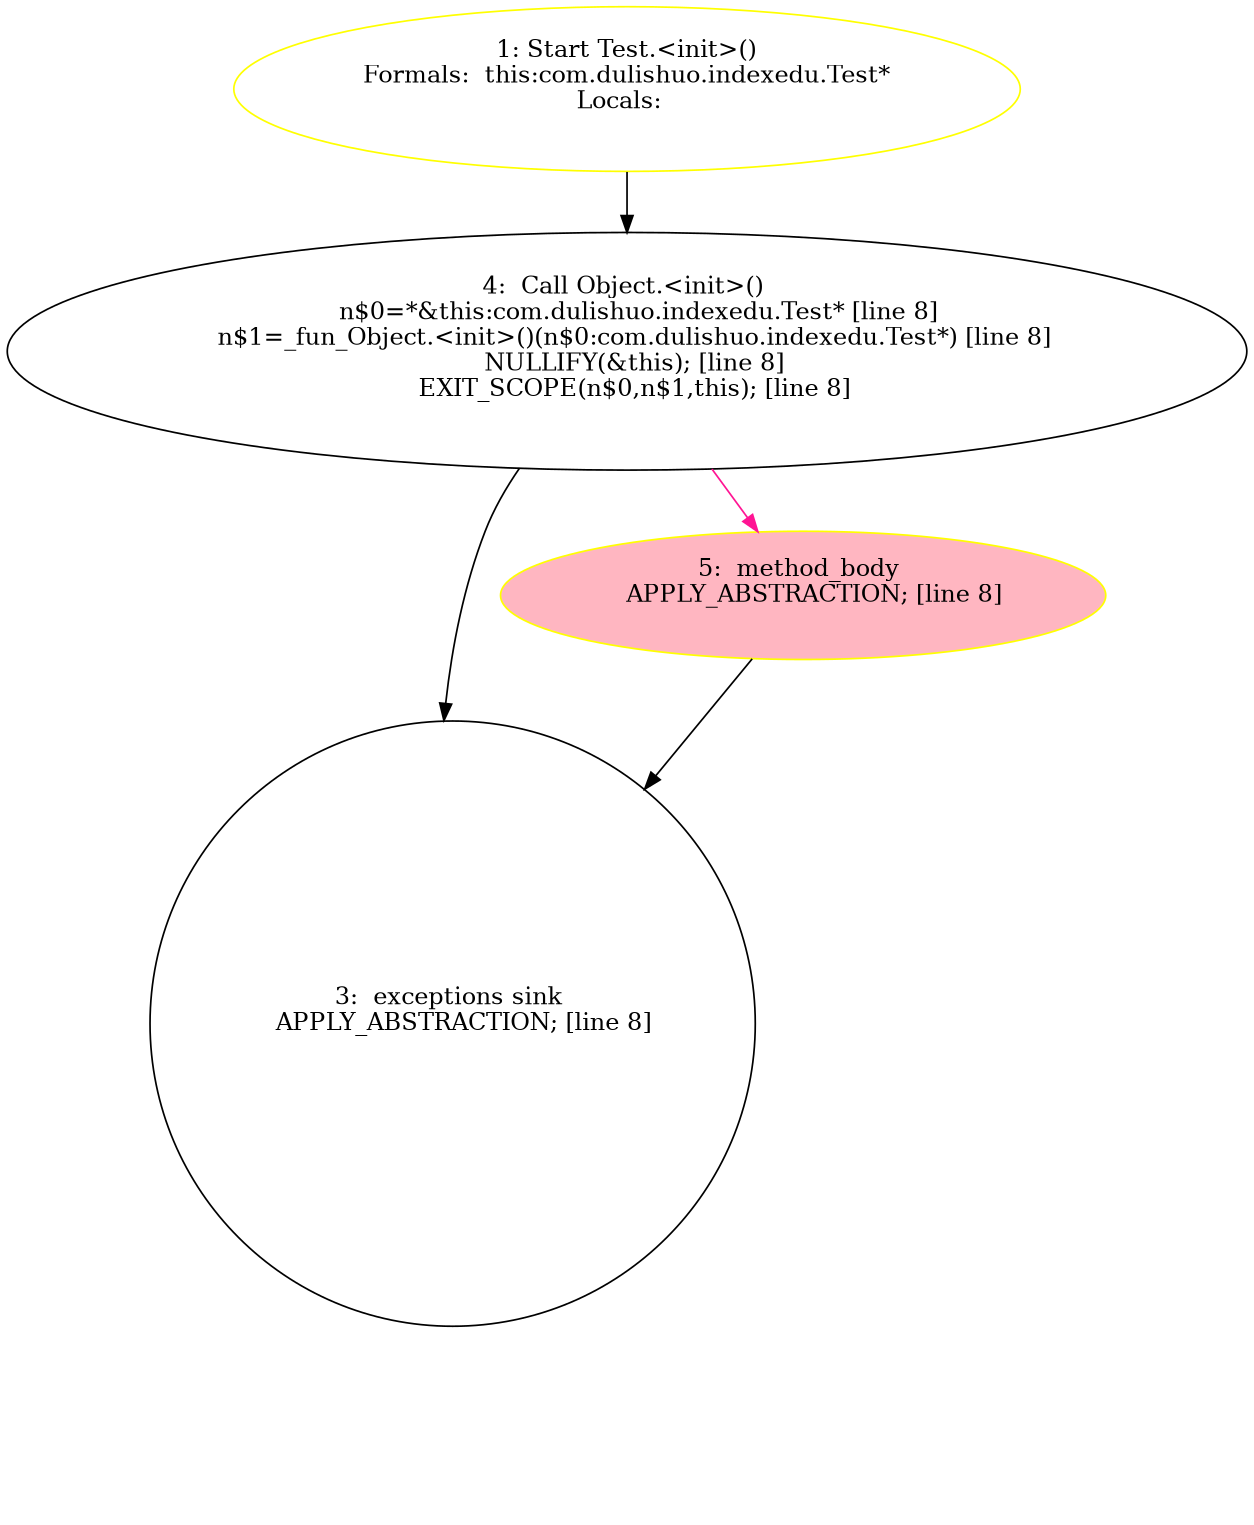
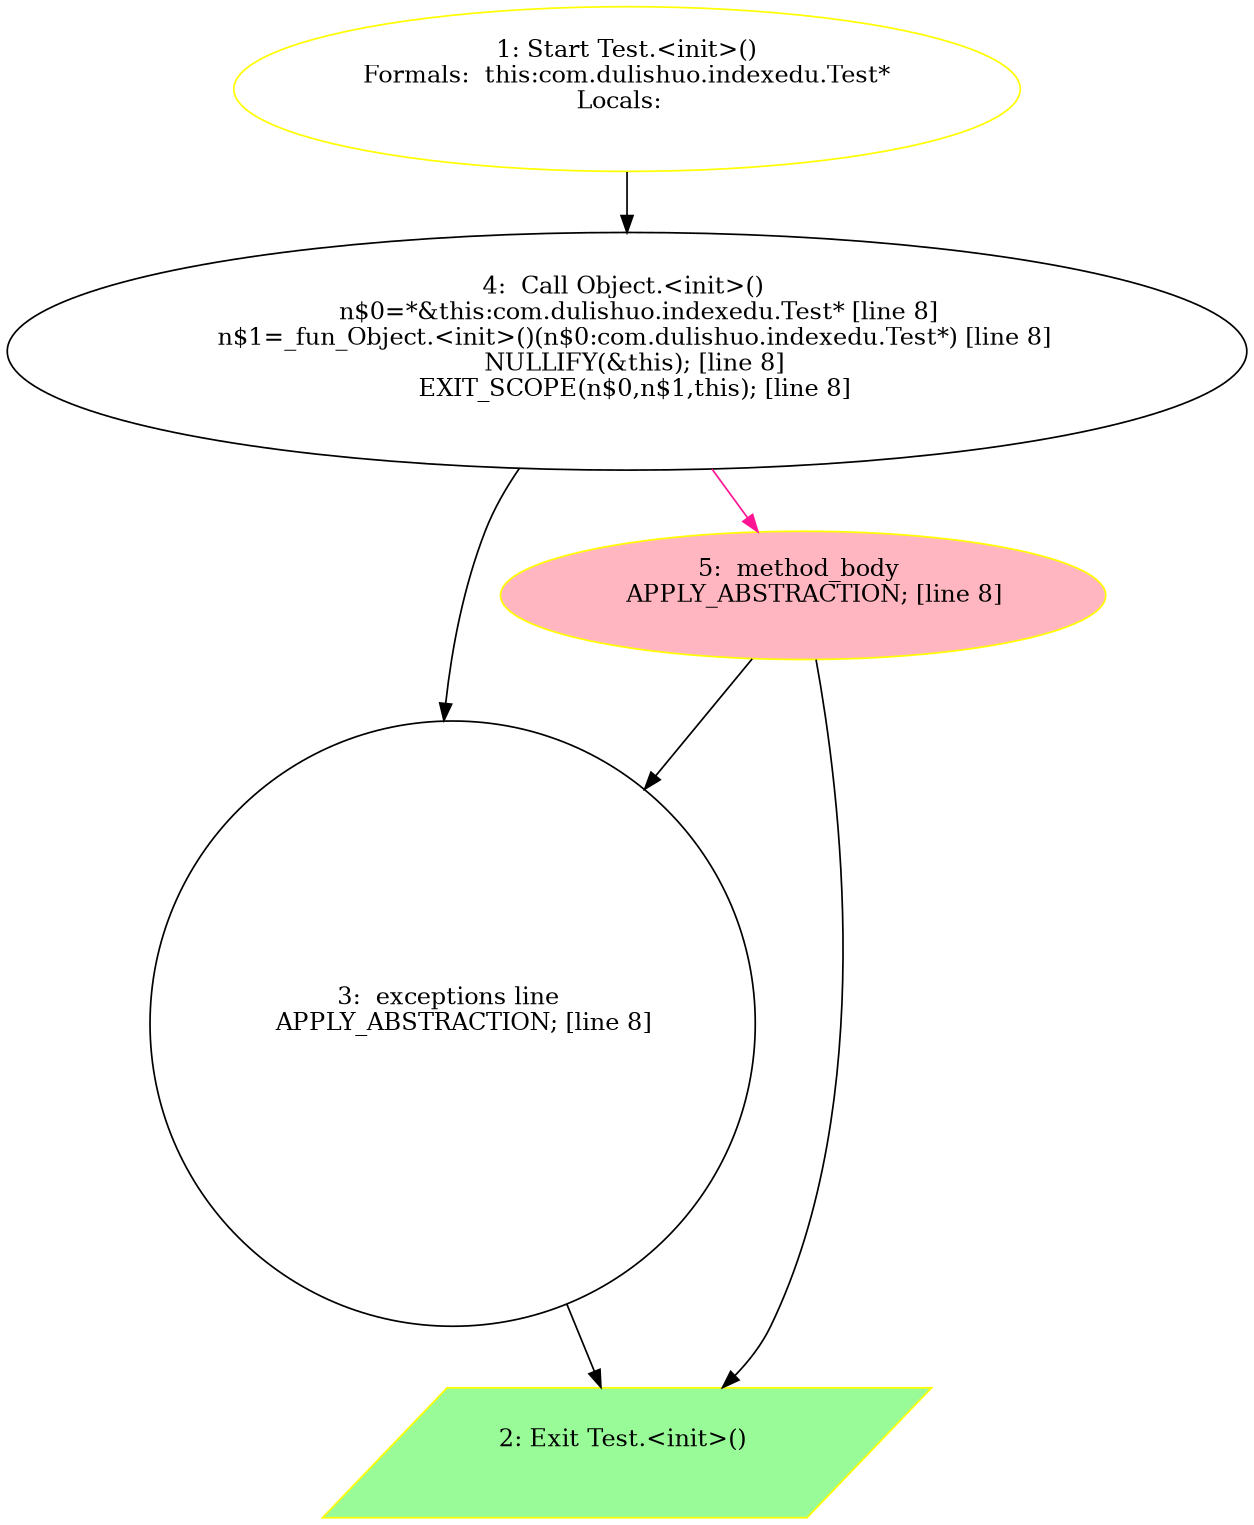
node "3:  exceptions sink APPLY_ABSTRACTION; [line 8]": label "3:  exceptions sink APPLY_ABSTRACTION; [line 8]" -> "3:  exceptions line APPLY_ABSTRACTION; [line 8]"
node "2: Exit Test.<init>()": added
